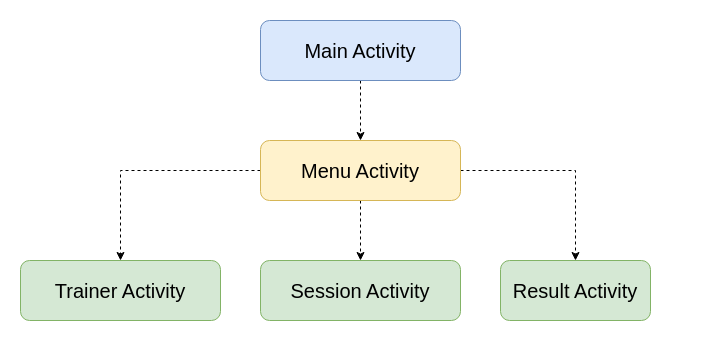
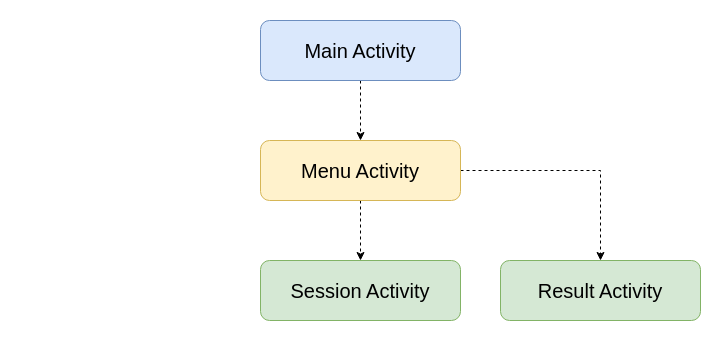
edge "Menu Activity" -> "Trainer Activity": removed
node "Trainer Activity": removed
node "Result Activity": size 150x60 -> 200x60
